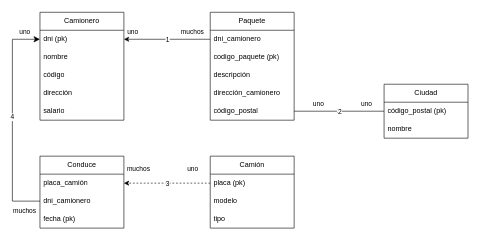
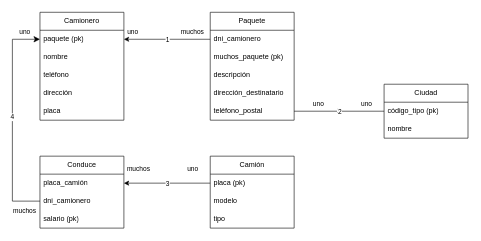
node "dni (pk)": label "dni (pk)" -> "paquete (pk)"
node "codigo_paquete (pk)": label "codigo_paquete (pk)" -> "muchos_paquete (pk)"
node "código": label "código" -> "teléfono"
node "dirección_camionero": label "dirección_camionero" -> "dirección_destinatario"
node "salario": label "salario" -> "placa"
node "código_postal": label "código_postal" -> "teléfono_postal"
node "código_postal (pk)": label "código_postal (pk)" -> "código_tipo (pk)"
edge "placa (pk)" -> "placa_camión": style dashed -> solid
node "fecha (pk)": label "fecha (pk)" -> "salario (pk)"
